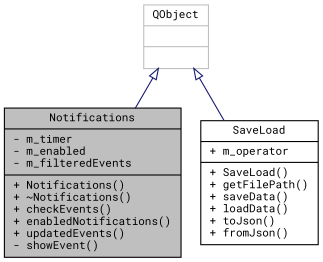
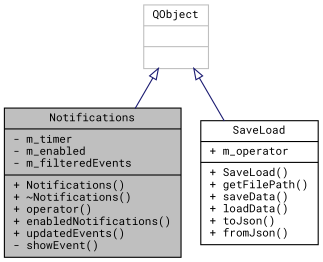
node "Notifications": text "+ checkEvents()" -> "+ operator()"
